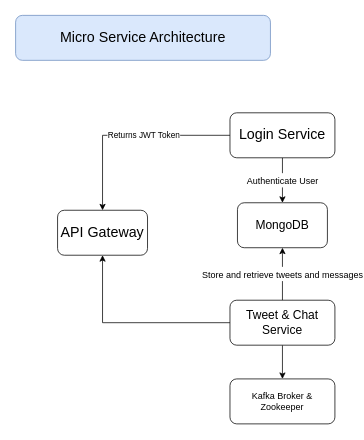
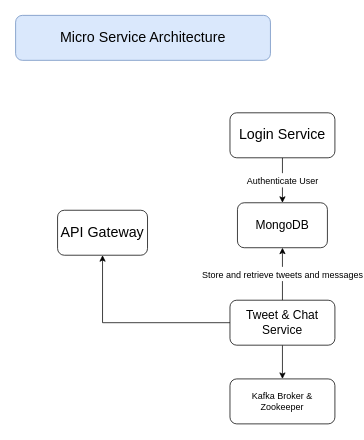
edge "Login Service" -> "API Gateway": removed, label "Returns JWT Token"
